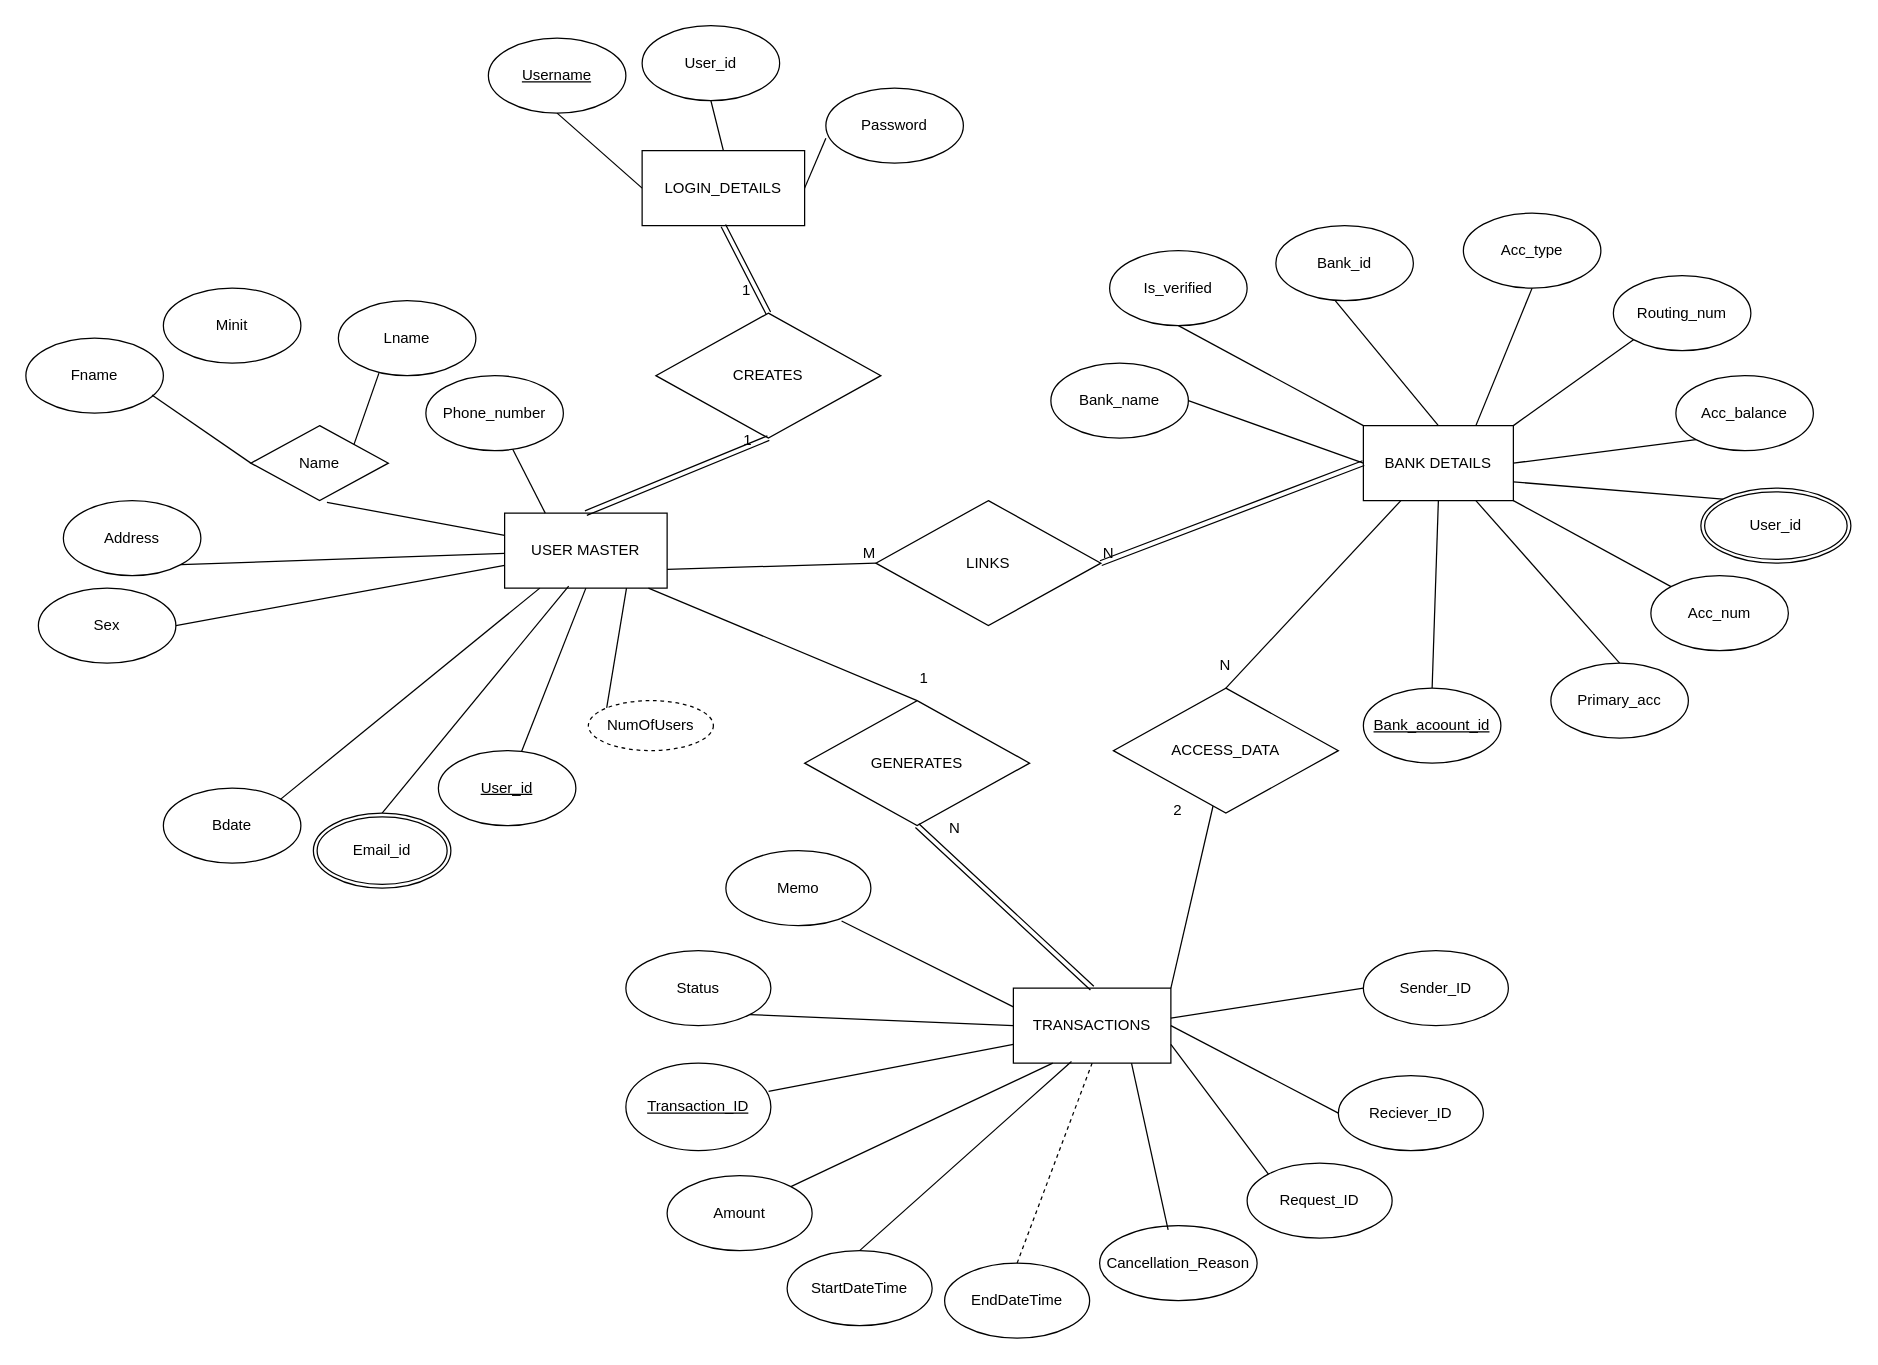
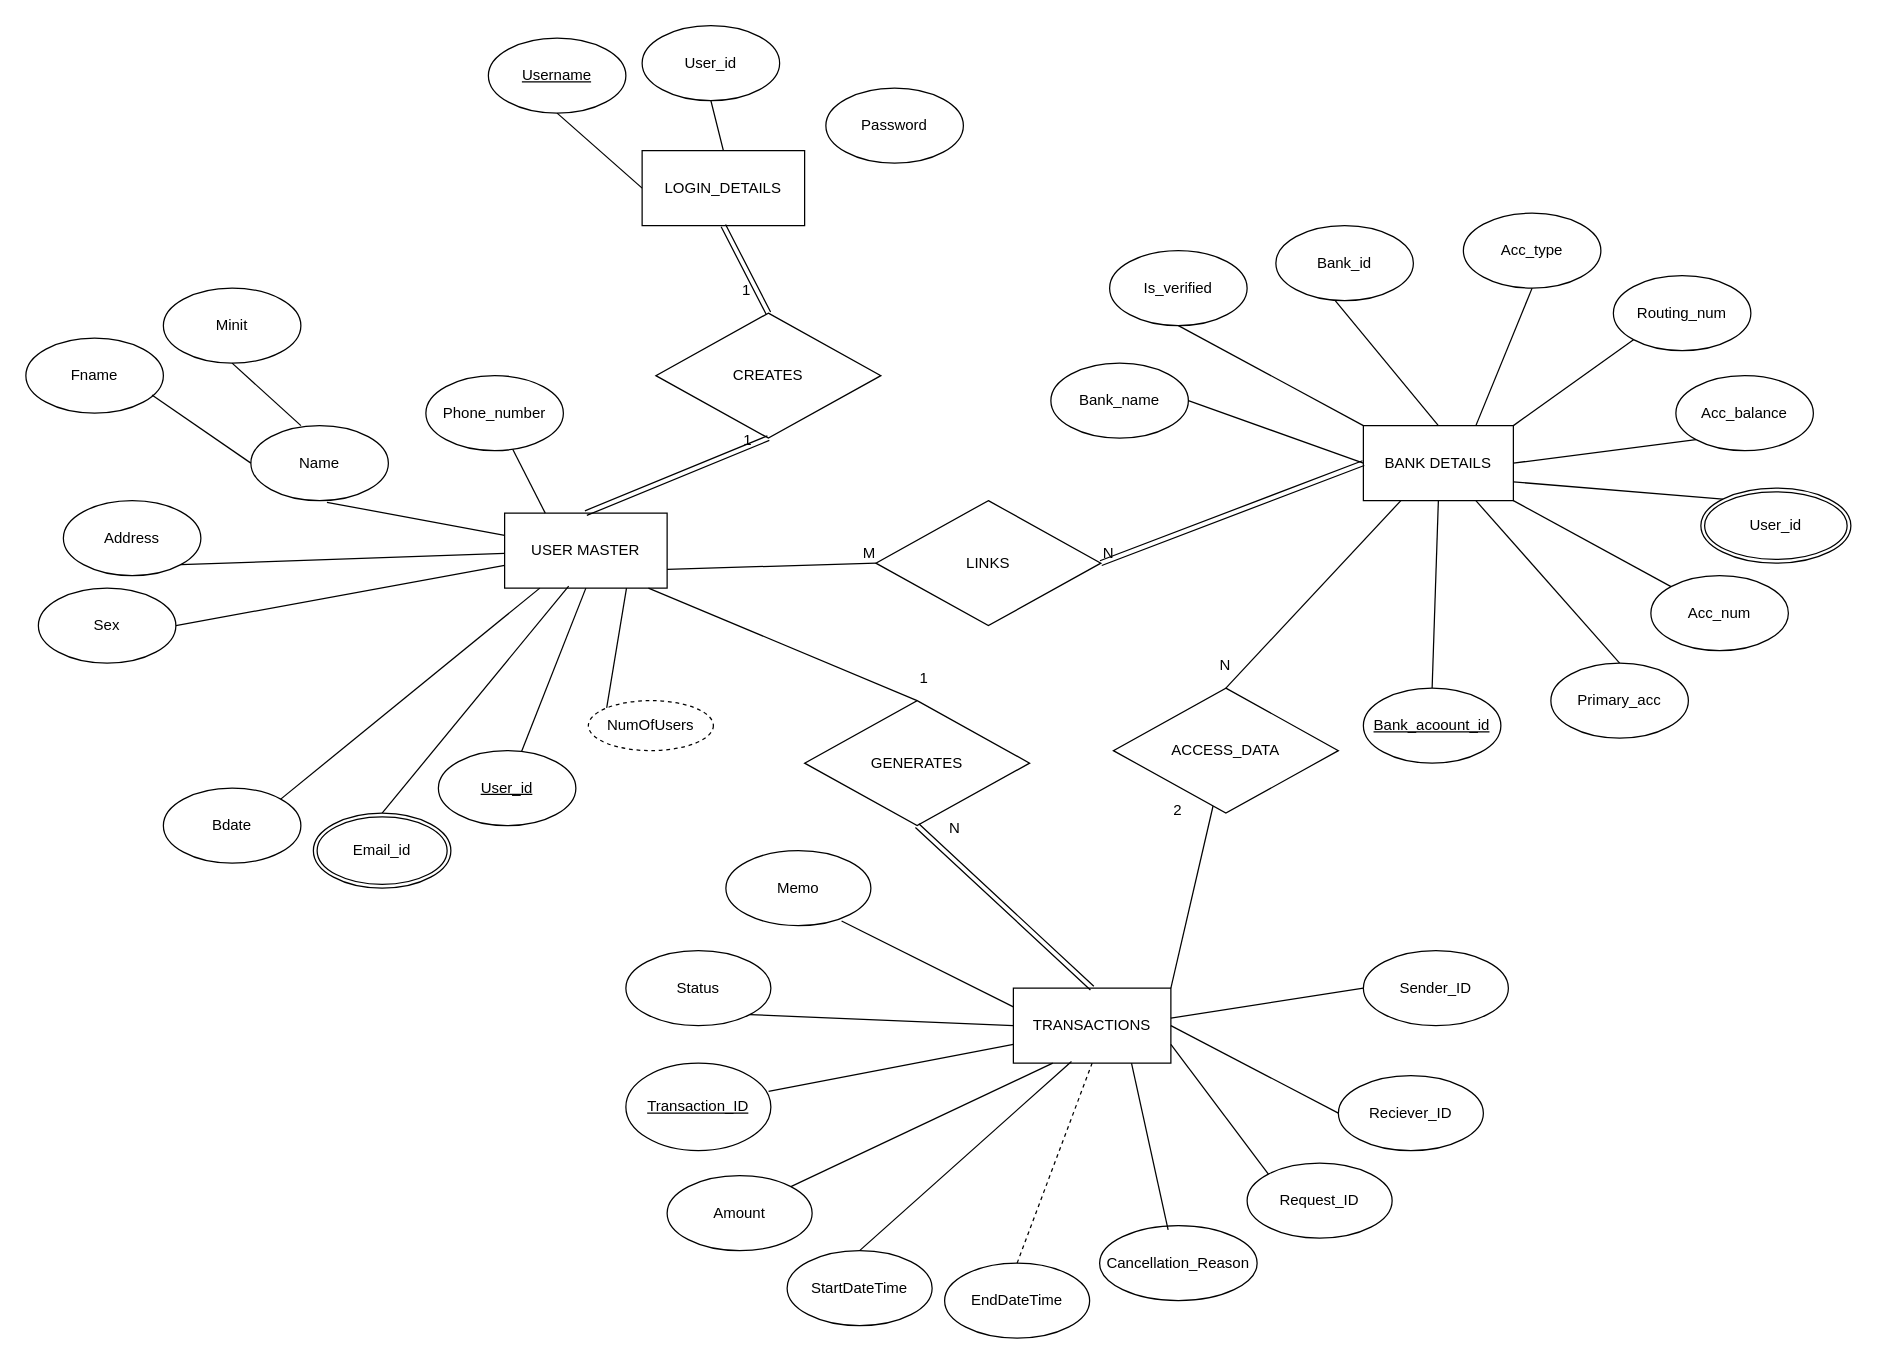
edge "Password" -- "LOGIN_DETAILS": removed
node "Lname": removed
edge "Minit" -- "Name": added
edge "Lname" -- "Name": removed
node "Name": shape diamond -> ellipse
